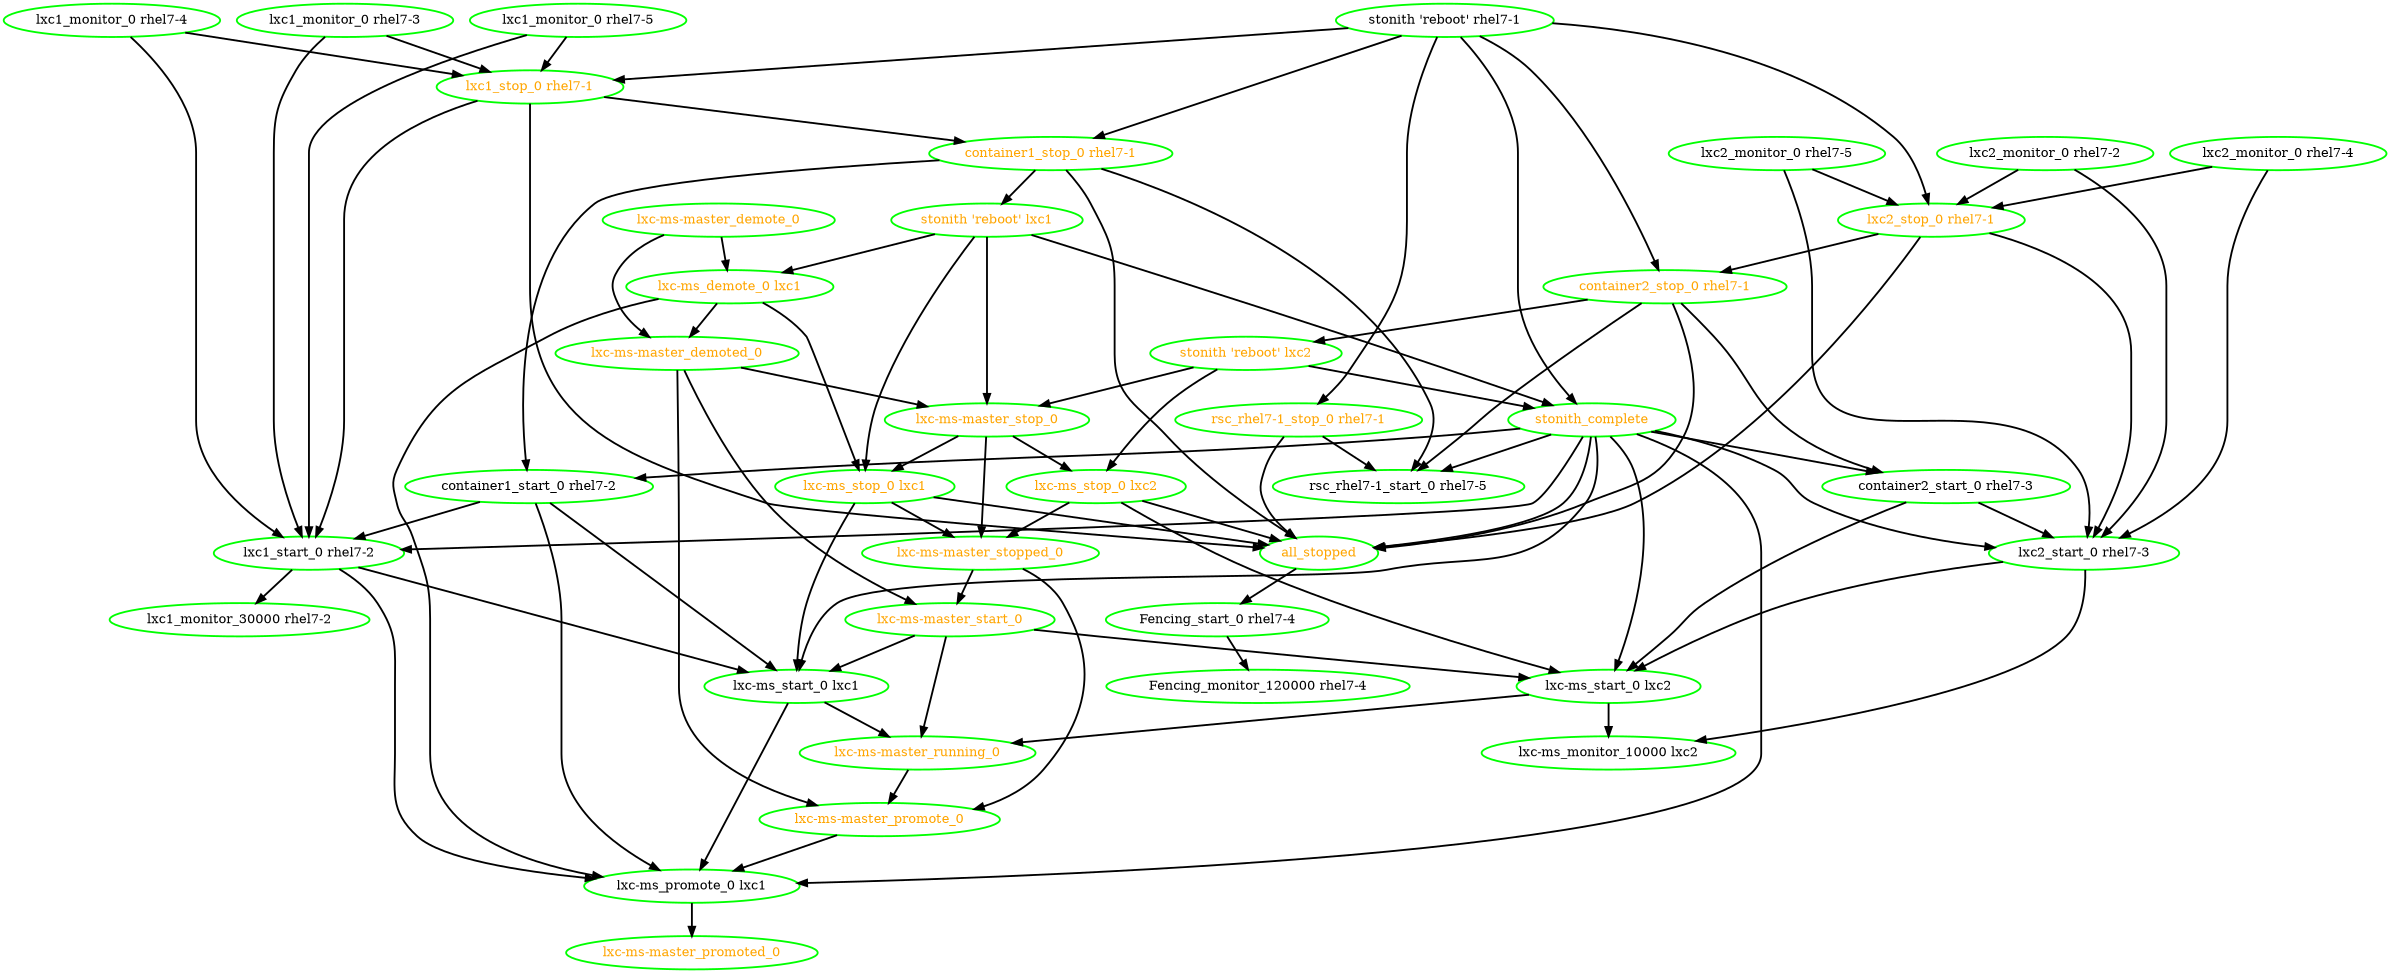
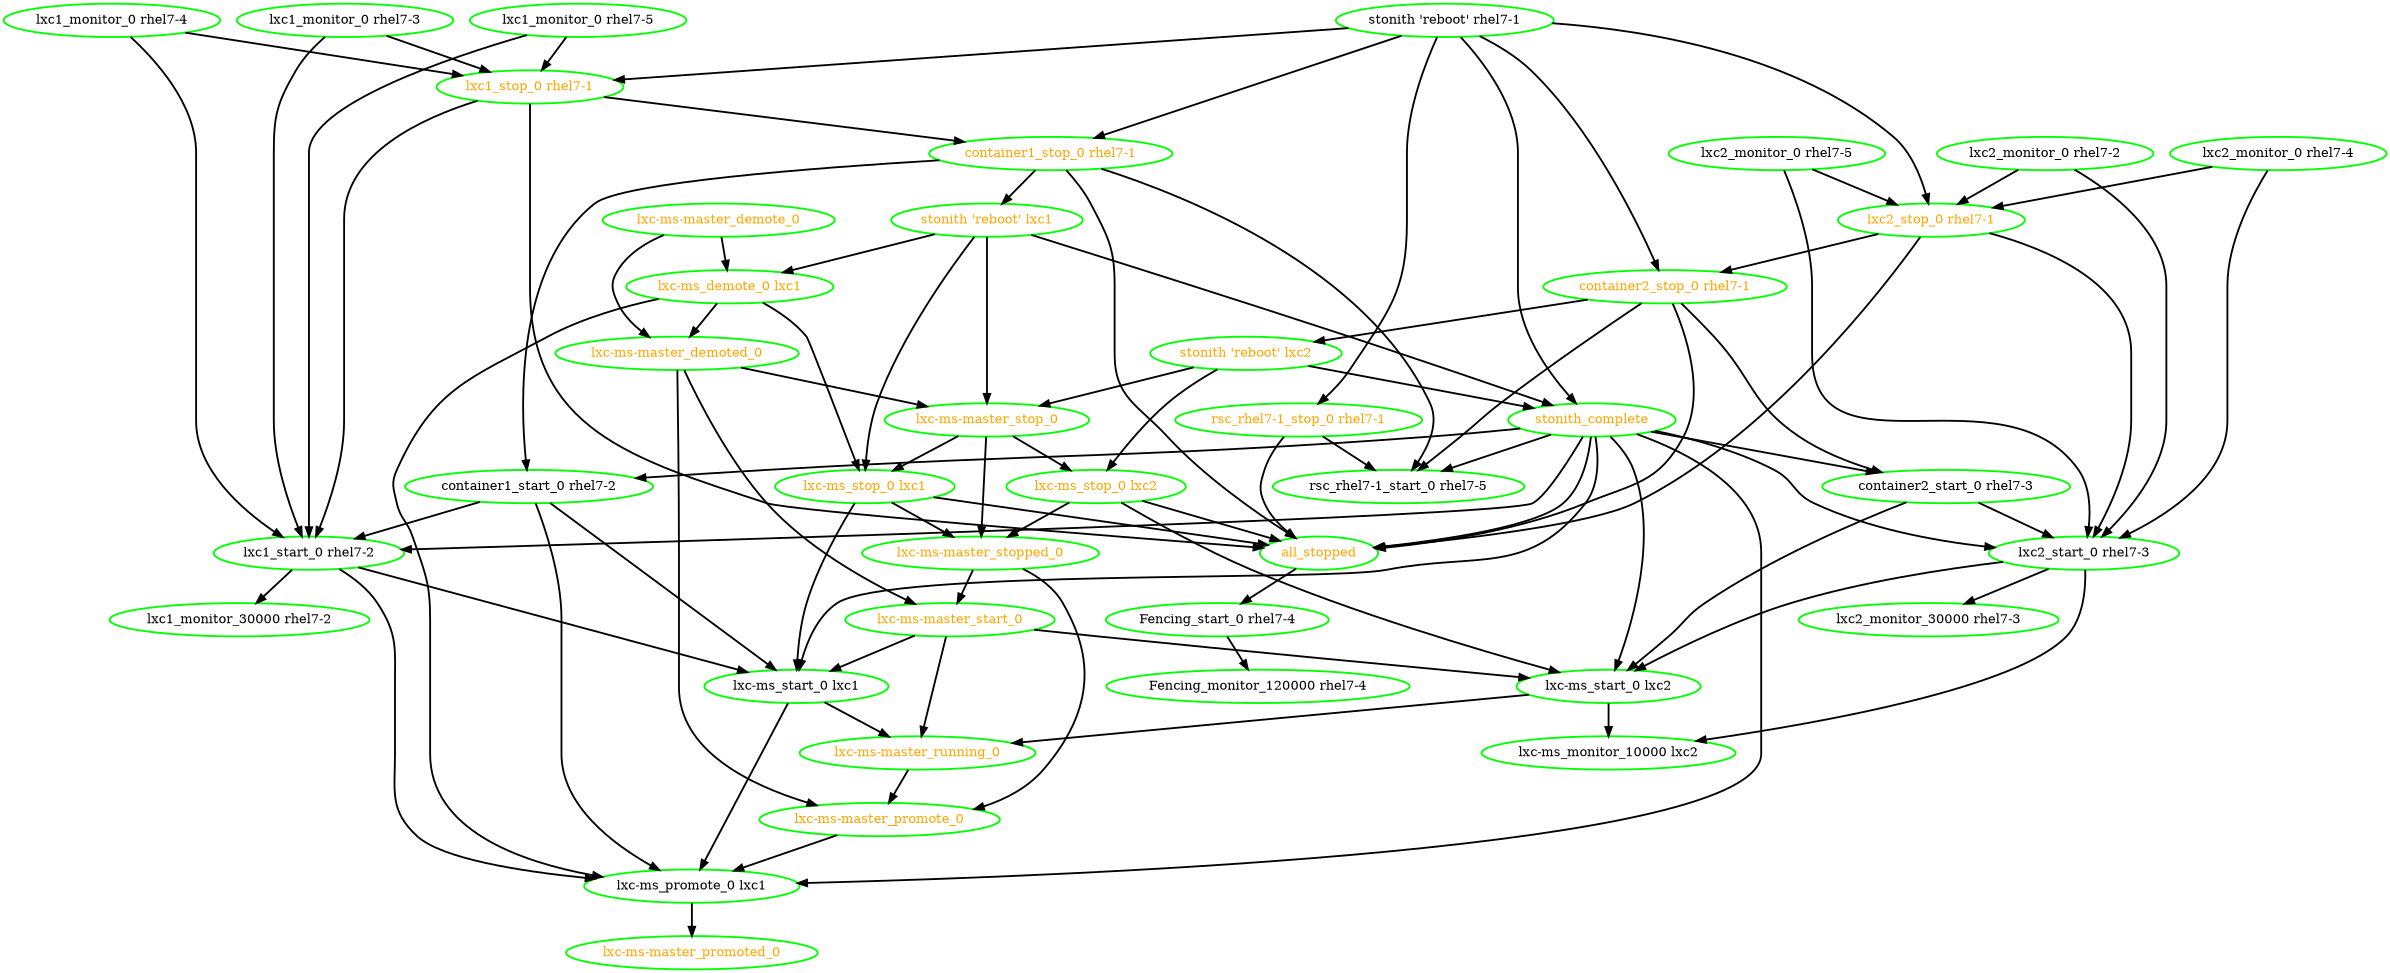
node "lxc2_monitor_30000 rhel7-3": added
